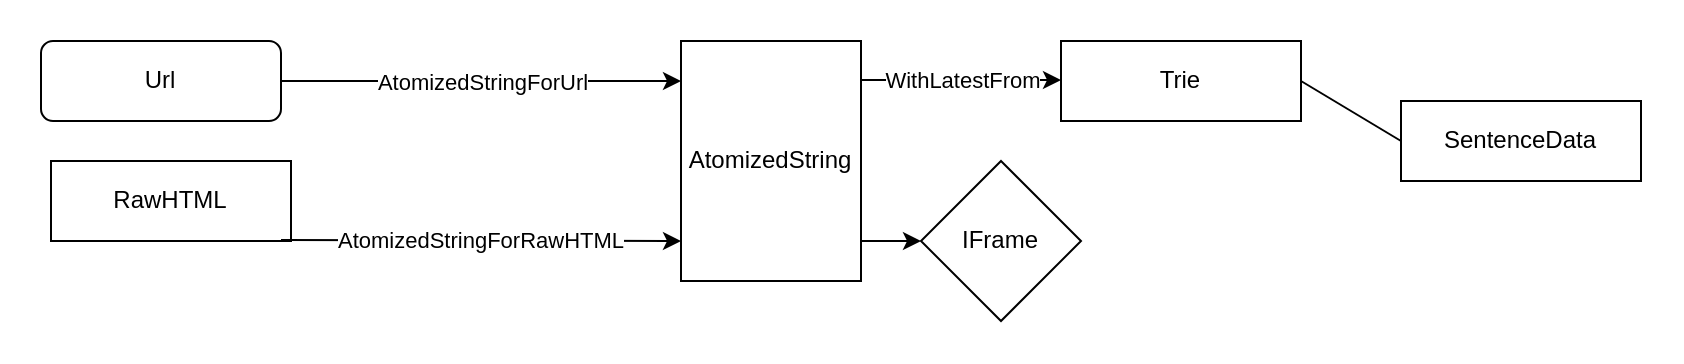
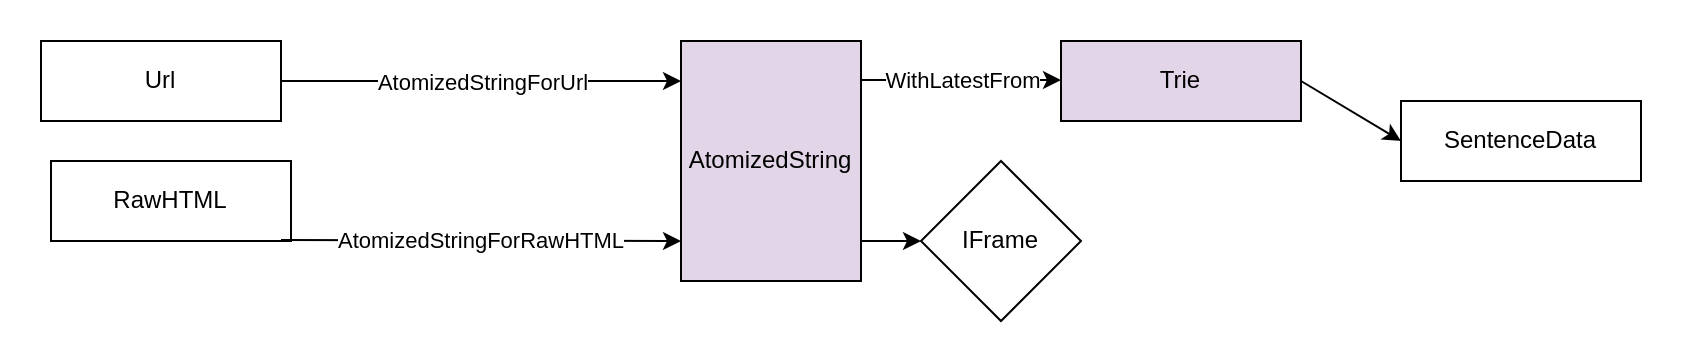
node "Url": shape rounded rectangle -> rectangle
node "Trie": fillcolor #ffffff -> #e1d5e7
edge "Trie" -- "SentenceData": arrowhead none -> classic
node "AtomizedString": fillcolor #ffffff -> #e1d5e7
